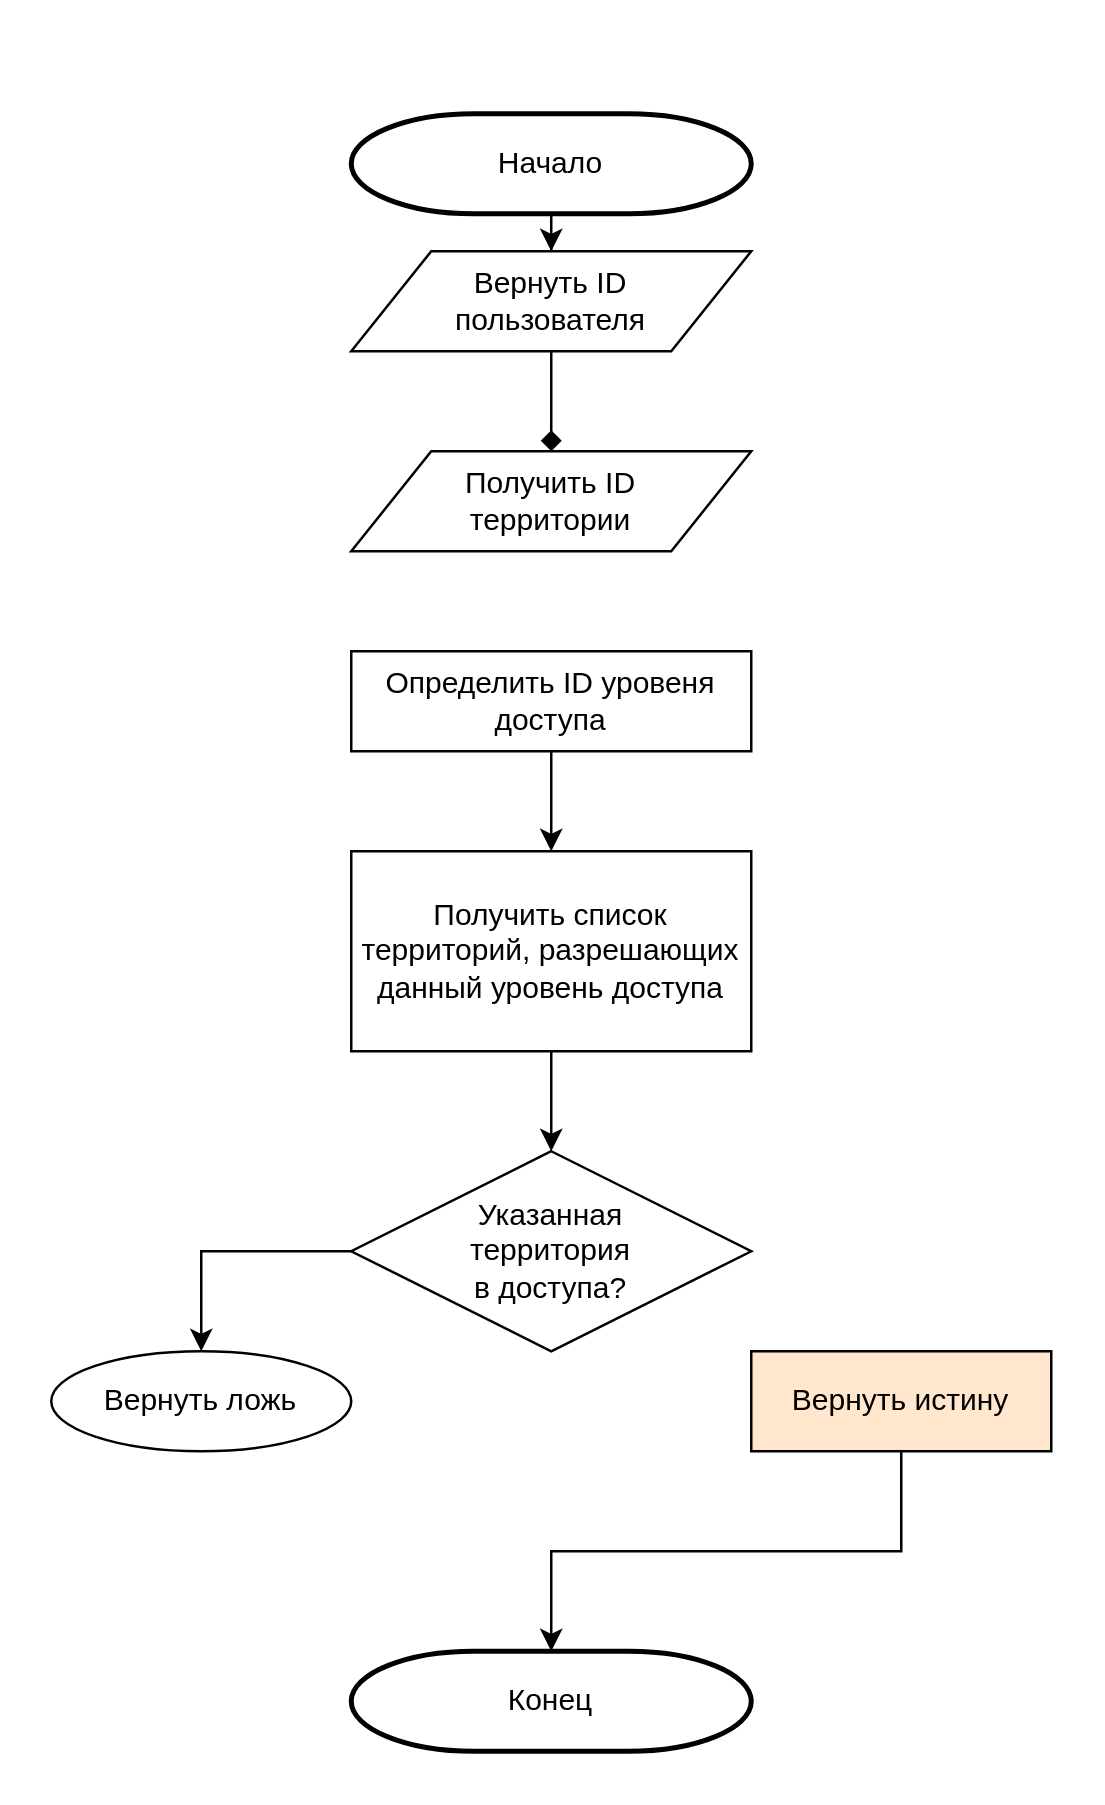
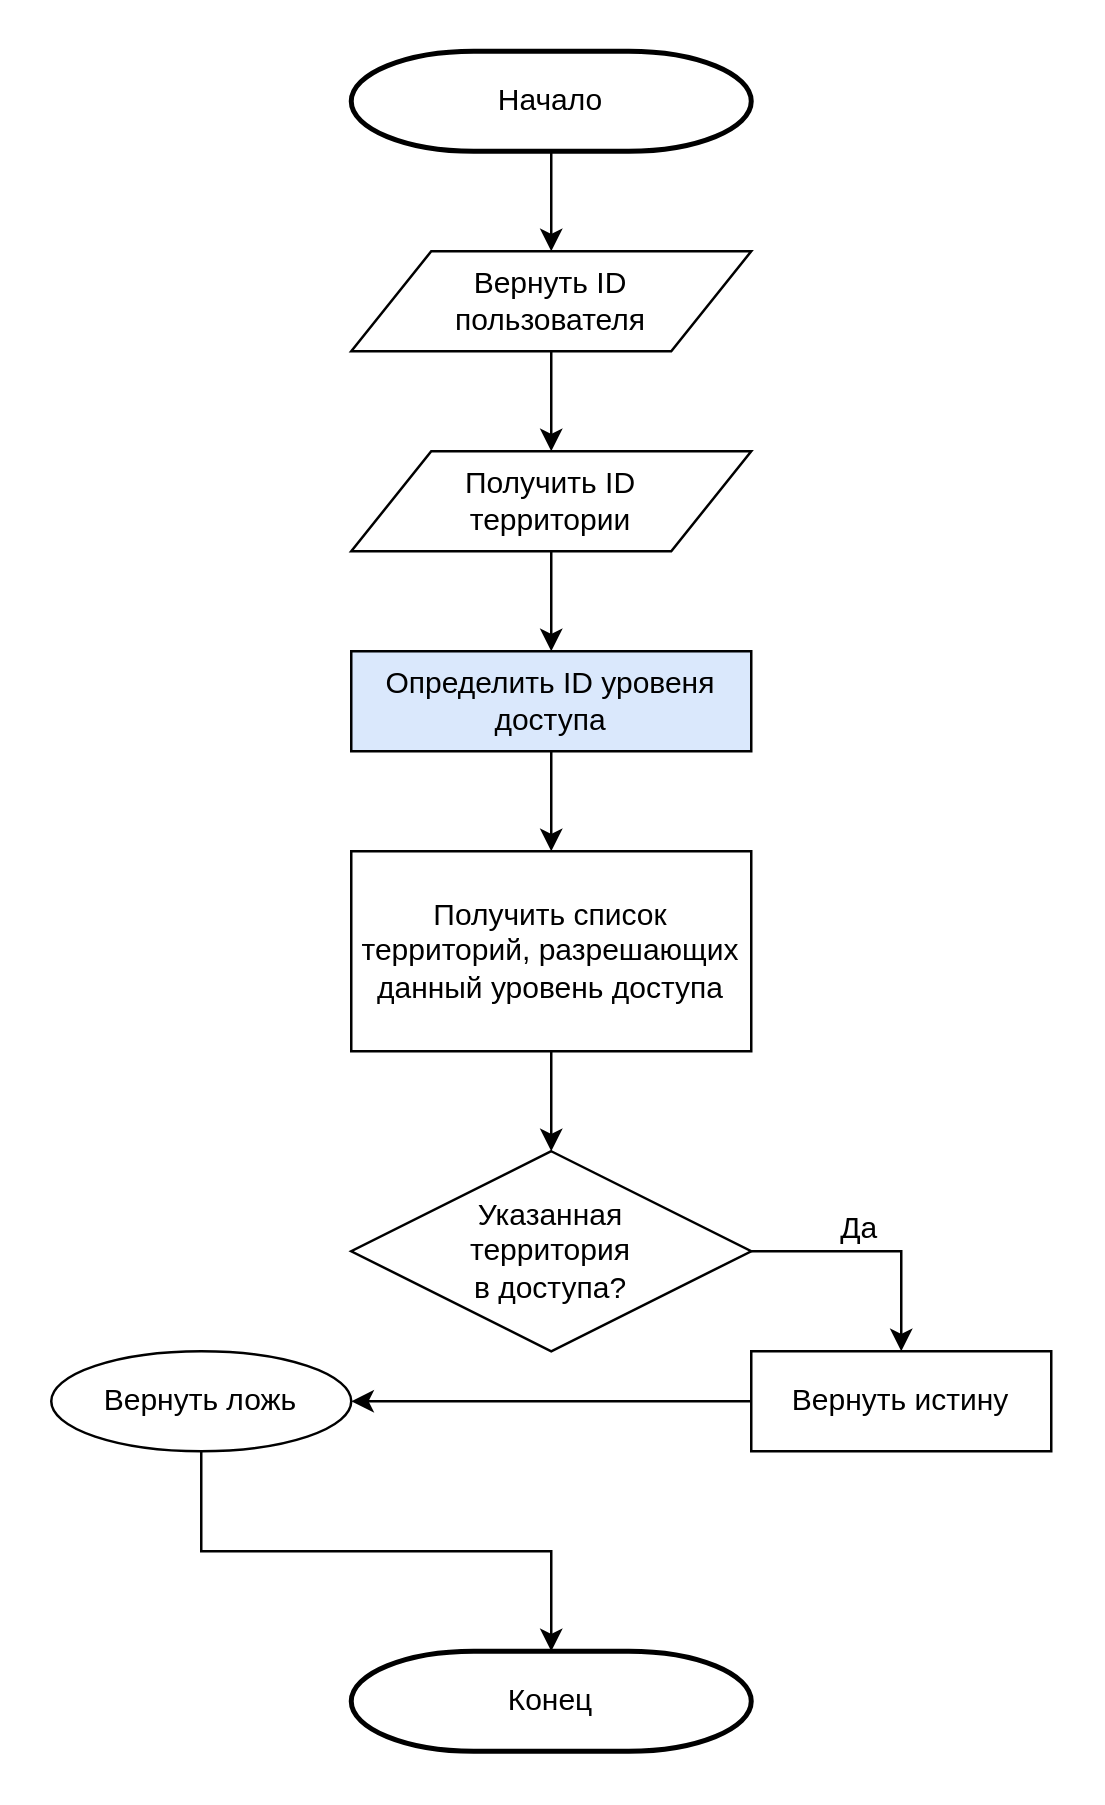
node "Начало": moved (551, 164) -> (551, 101)
edge "Вернуть ID пользователя" -> "Получить ID территории": arrowhead diamond -> classic
edge "Получить ID территории" -> "Определить ID уровеня доступа": added
node "Определить ID уровеня доступа": fillcolor #ffffff -> #dae8fc
edge "Указанная территория в доступа?" -> "Вернуть ложь": removed
edge "Указанная территория в доступа?" -> "Вернуть истину": added, label "Да"
node "Вернуть истину": fillcolor #ffe6cc -> #ffffff
edge "Вернуть ложь" -> "Конец": added
edge "Вернуть истину" -> "Конец": now "Вернуть истину" -> "Вернуть ложь"
